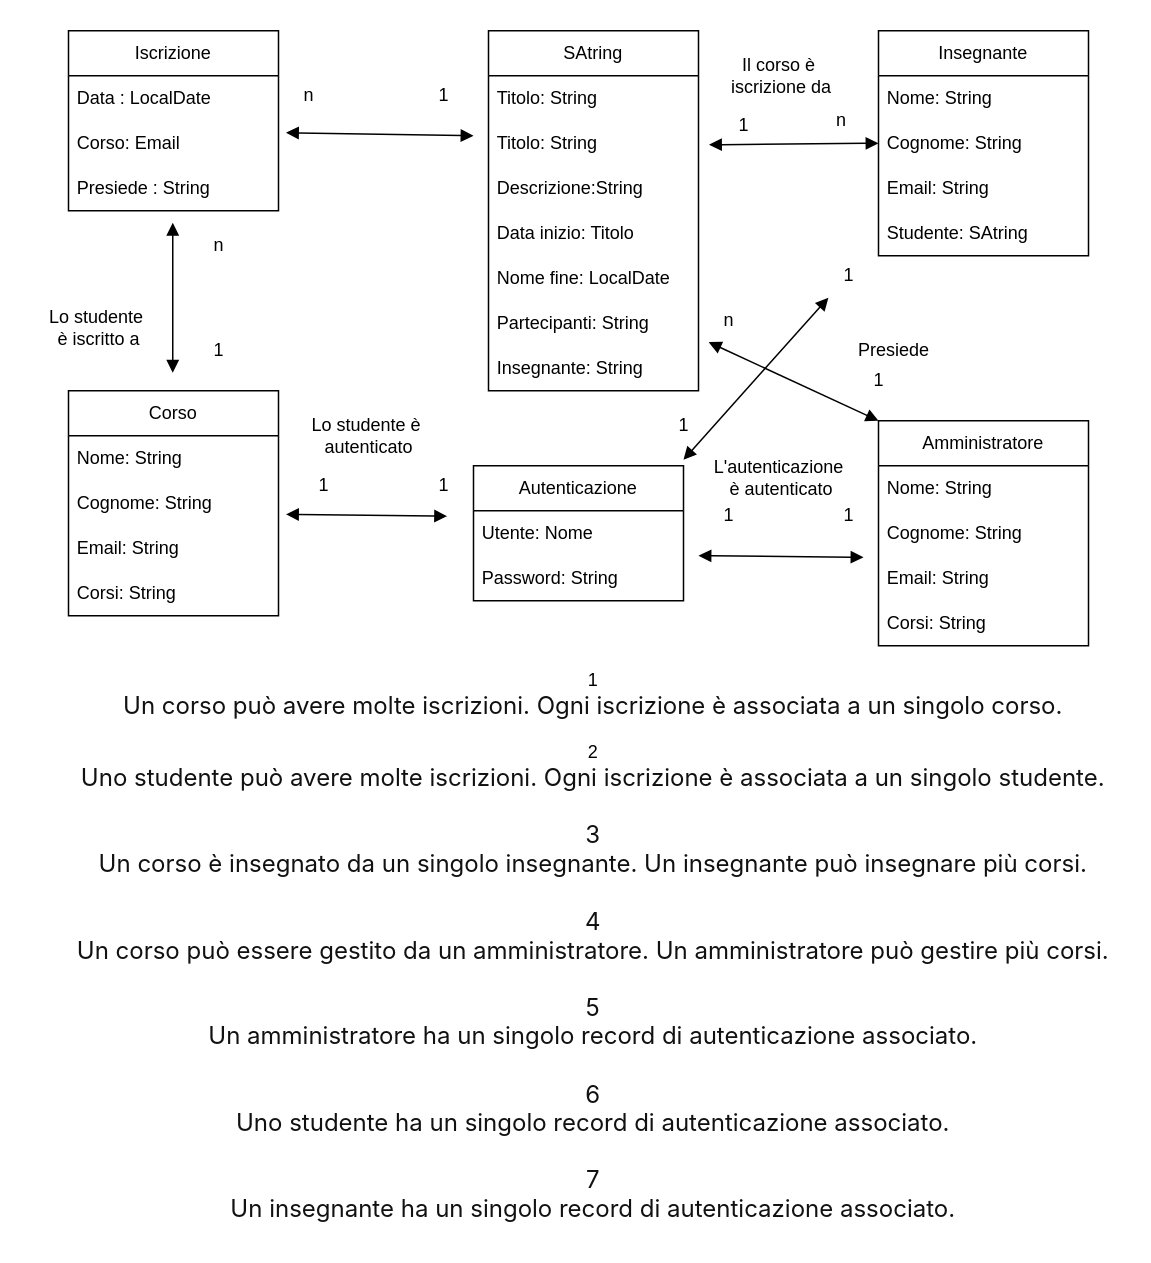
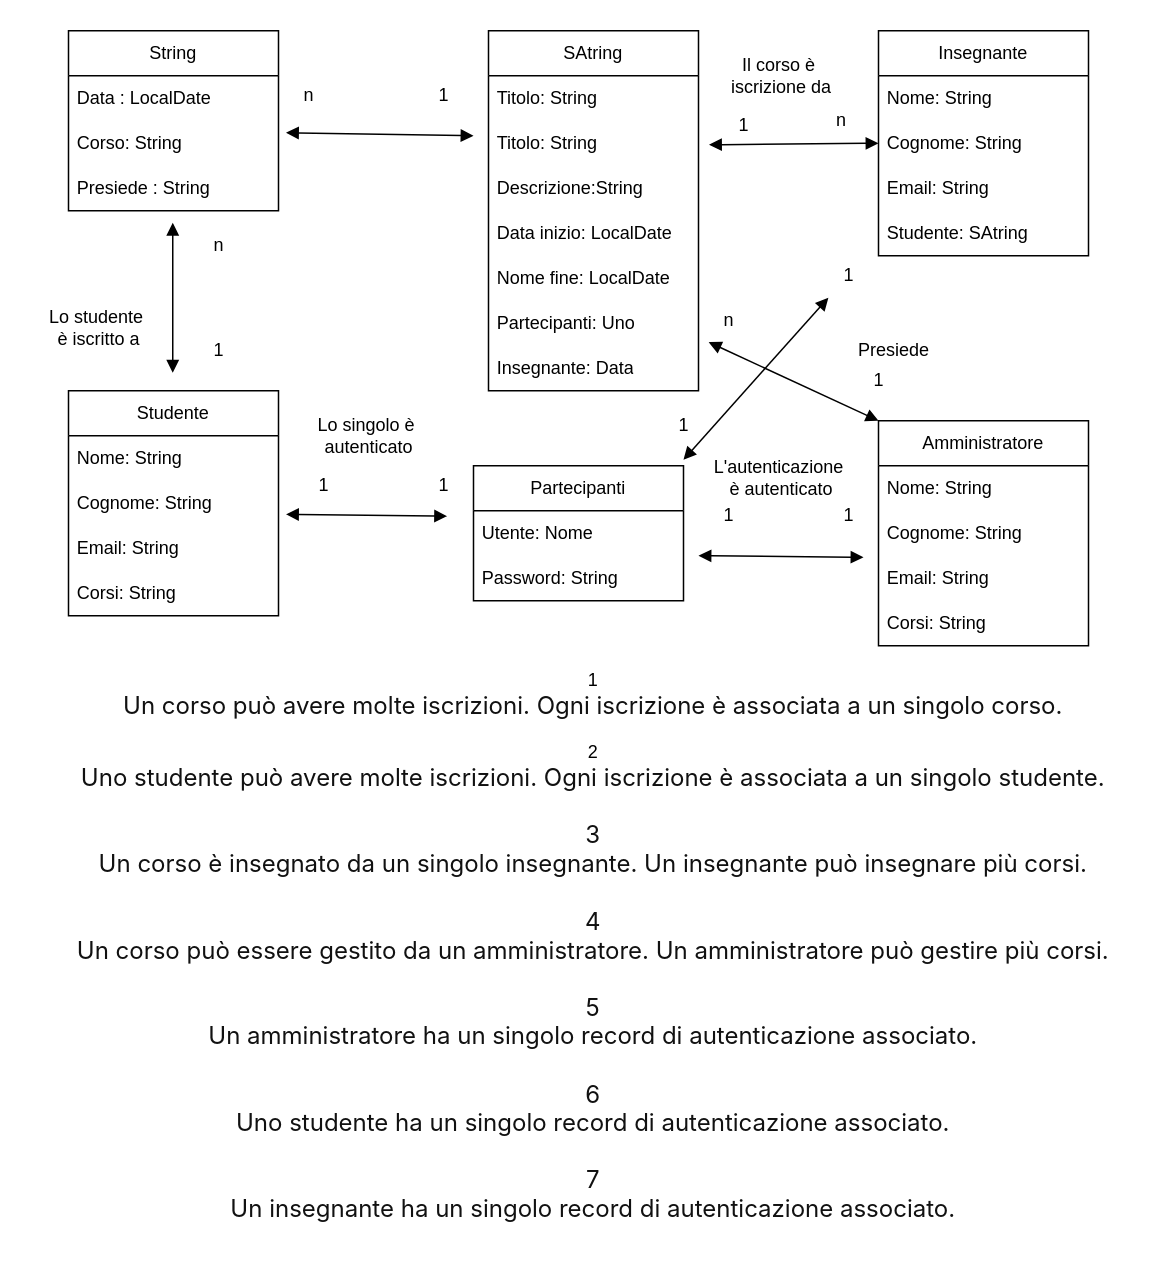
node "Iscrizione": label "Iscrizione" -> "String"
node "Corso: Email": label "Corso: Email" -> "Corso: String"
node "Data inizio: Titolo": label "Data inizio: Titolo" -> "Data inizio: LocalDate"
node "Partecipanti: String": label "Partecipanti: String" -> "Partecipanti: Uno"
node "Insegnante: String": label "Insegnante: String" -> "Insegnante: Data"
node "Corso": label "Corso" -> "Studente"
node "Lo studente è autenticato": label "Lo studente è autenticato" -> "Lo singolo è autenticato"
node "Autenticazione": label "Autenticazione" -> "Partecipanti"
